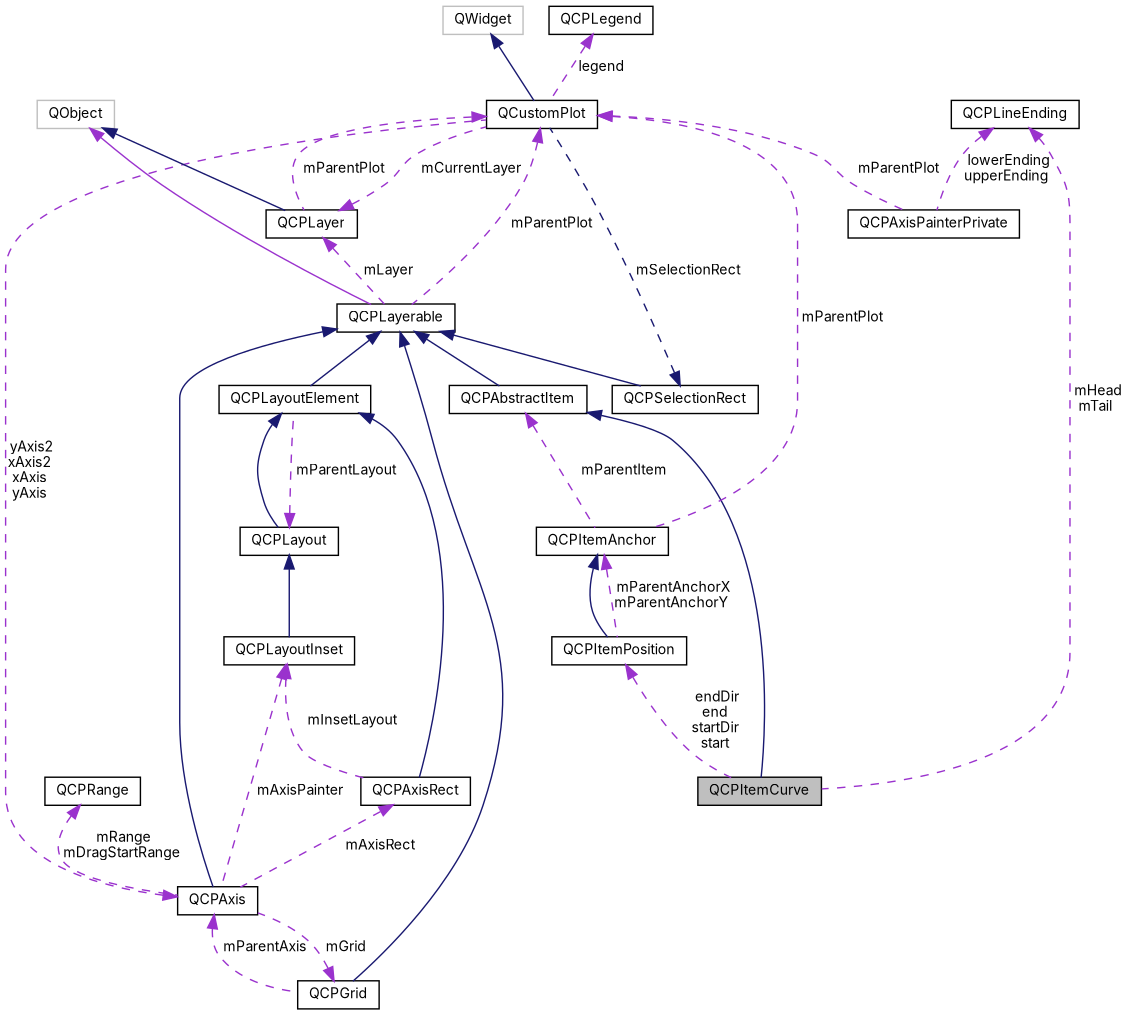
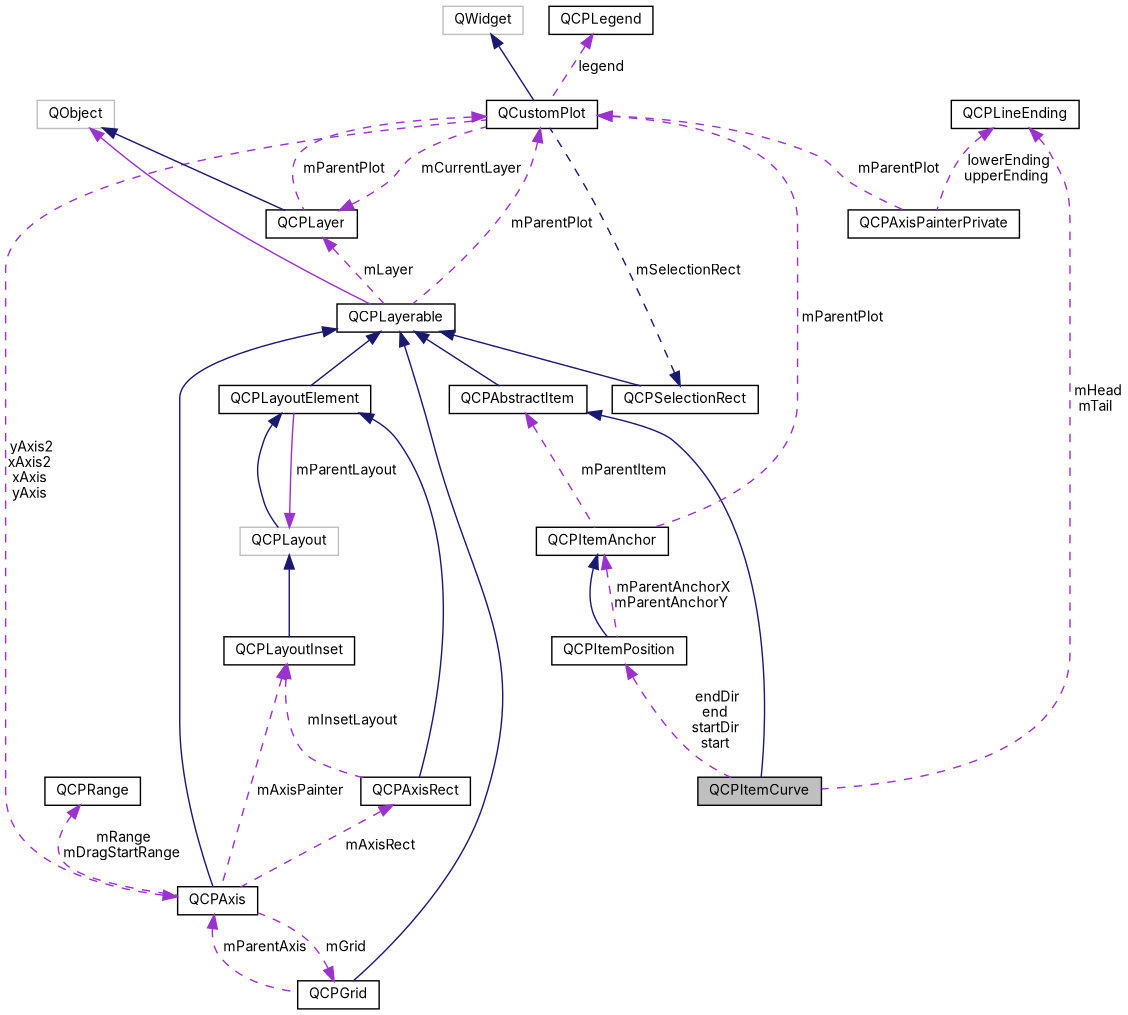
edge "QCPLayoutElement" -> "QCPLayout": style dashed -> solid
node "QCPLayout": color black -> grey75
